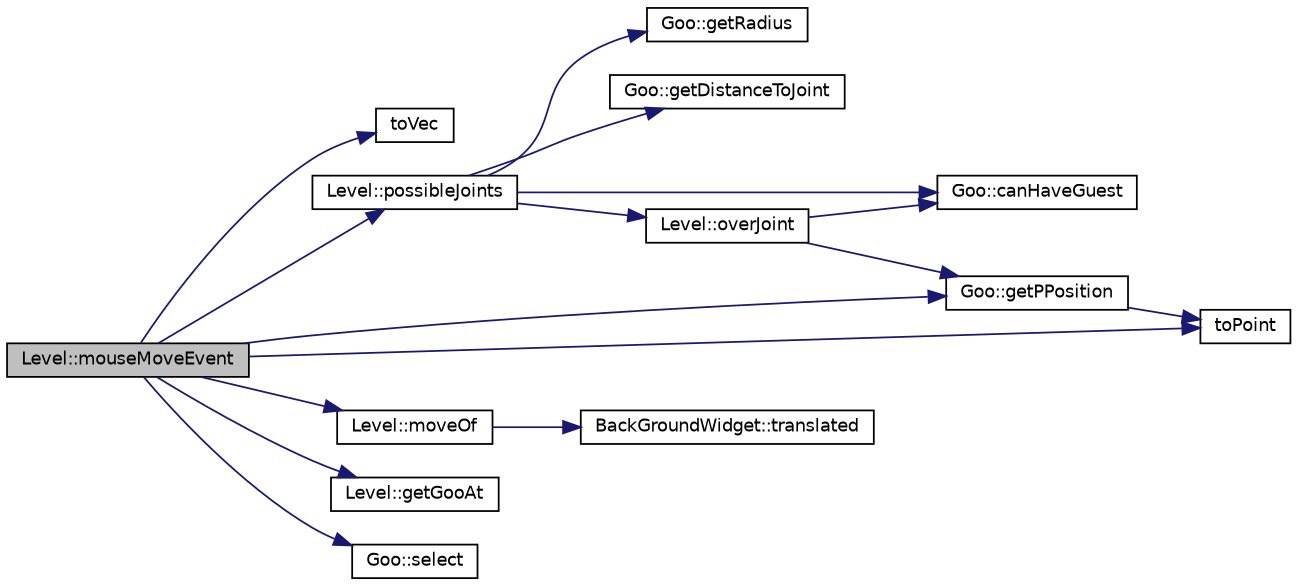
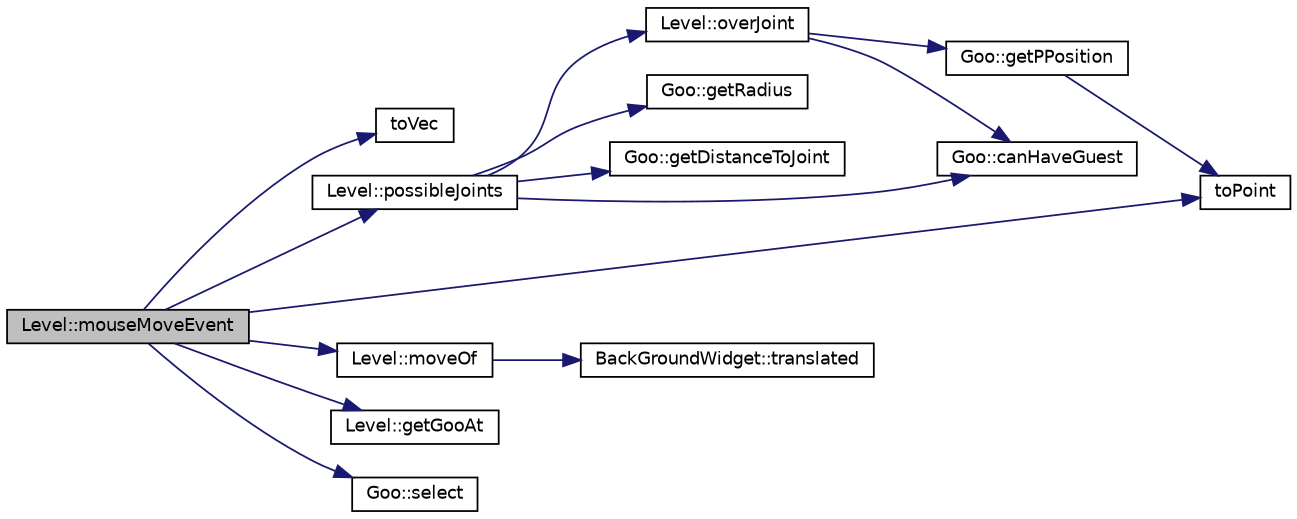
edge "Level::mouseMoveEvent" -> "Goo::getPPosition": removed
